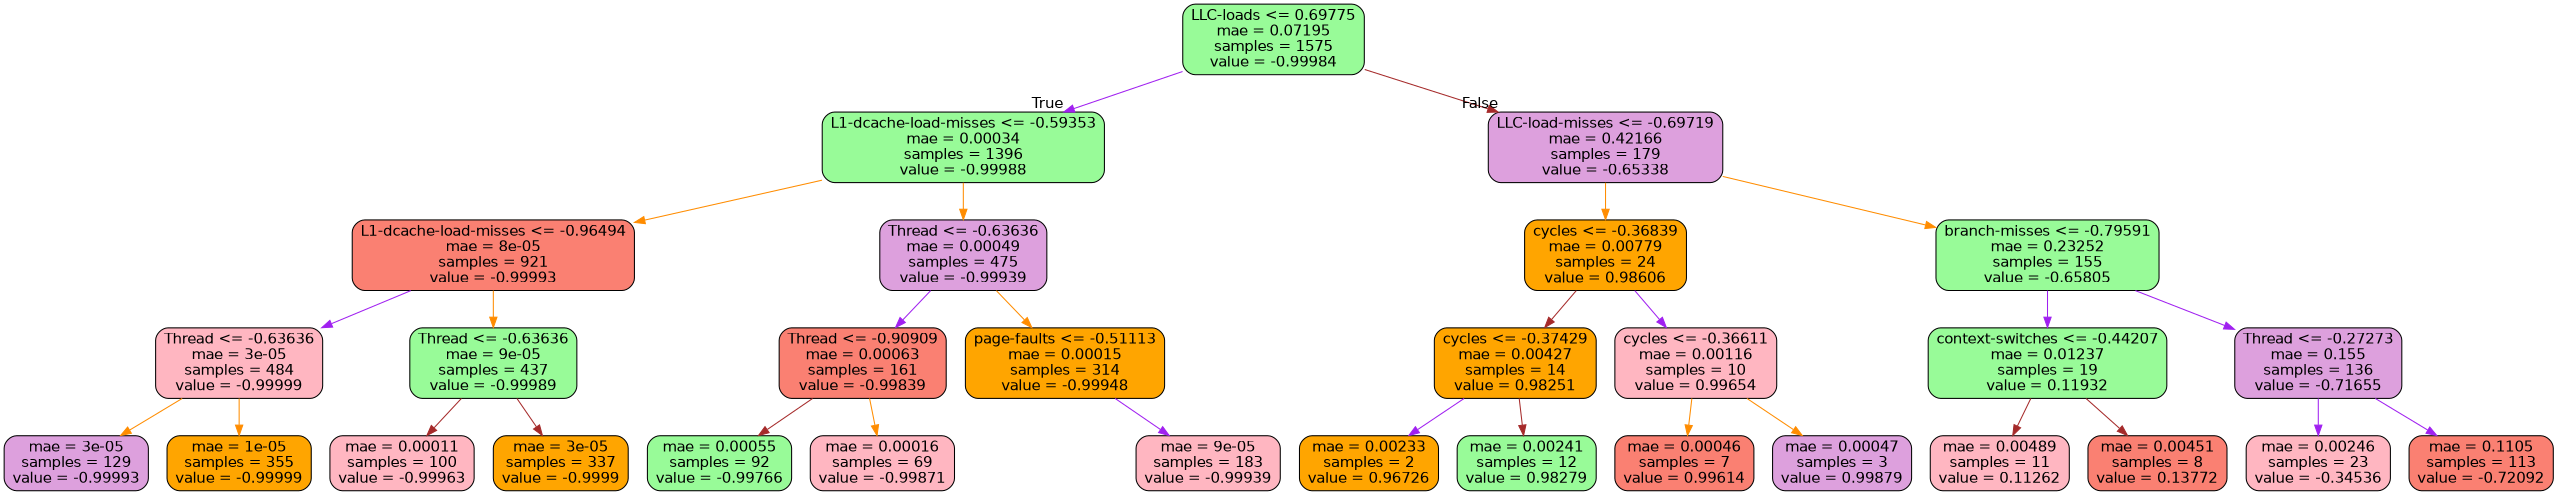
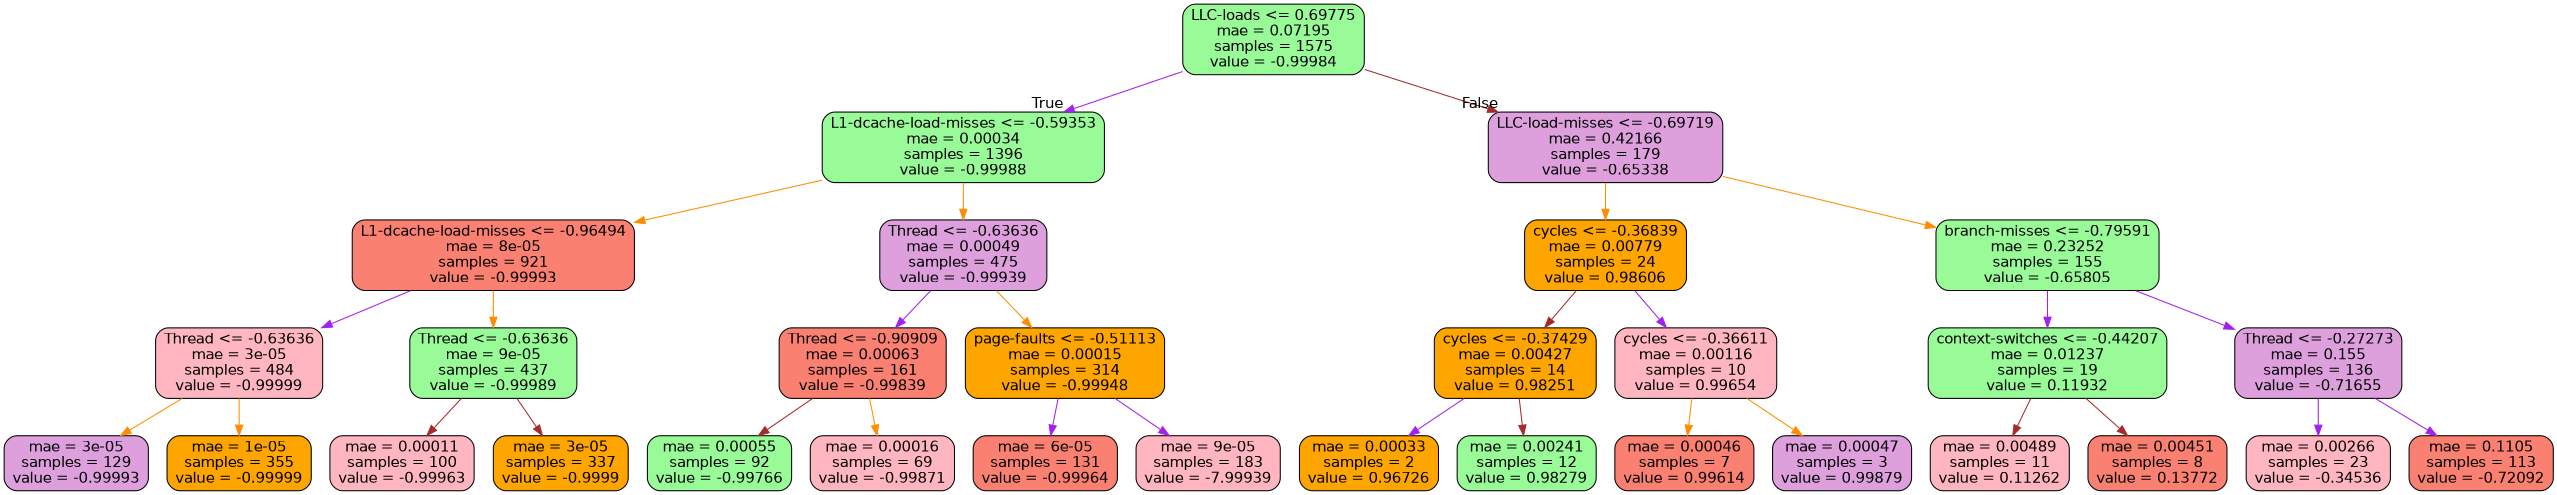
node "mae = 6e-05 samples = 131 value = -0.99964": added
node "mae = 9e-05 samples = 183 value = -0.99939": label "mae = 9e-05 samples = 183 value = -0.99939" -> "mae = 9e-05 samples = 183 value = -7.99939"
node "mae = 0.00233 samples = 2 value = 0.96726": label "mae = 0.00233 samples = 2 value = 0.96726" -> "mae = 0.00033 samples = 2 value = 0.96726"
node "mae = 0.00246 samples = 23 value = -0.34536": label "mae = 0.00246 samples = 23 value = -0.34536" -> "mae = 0.00266 samples = 23 value = -0.34536"
